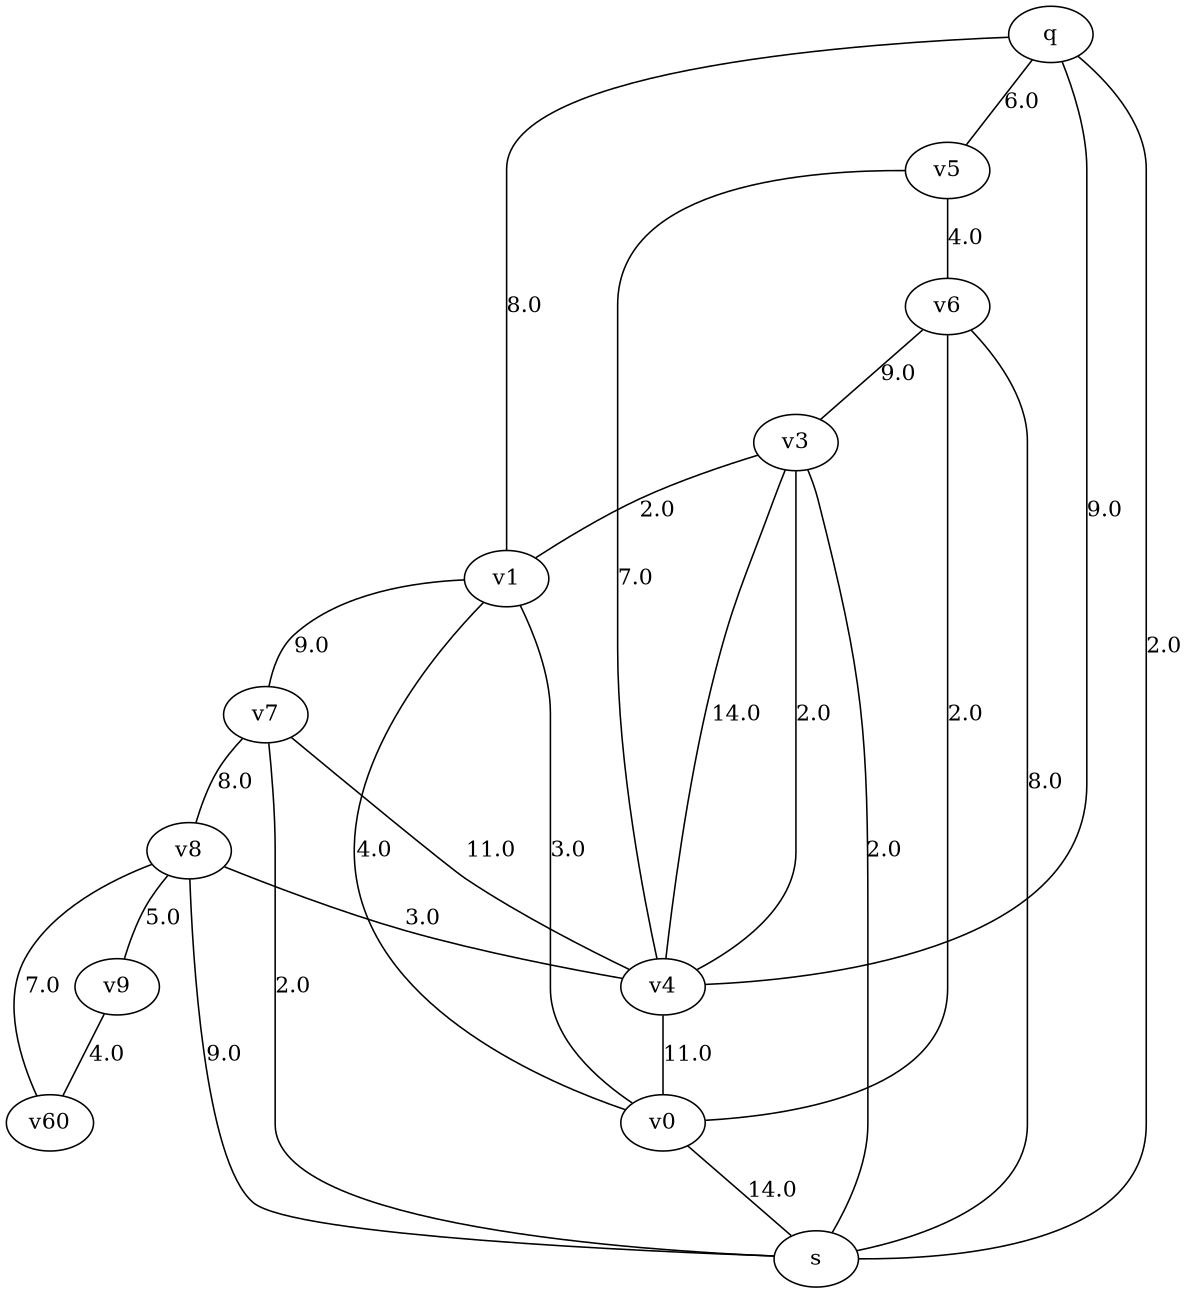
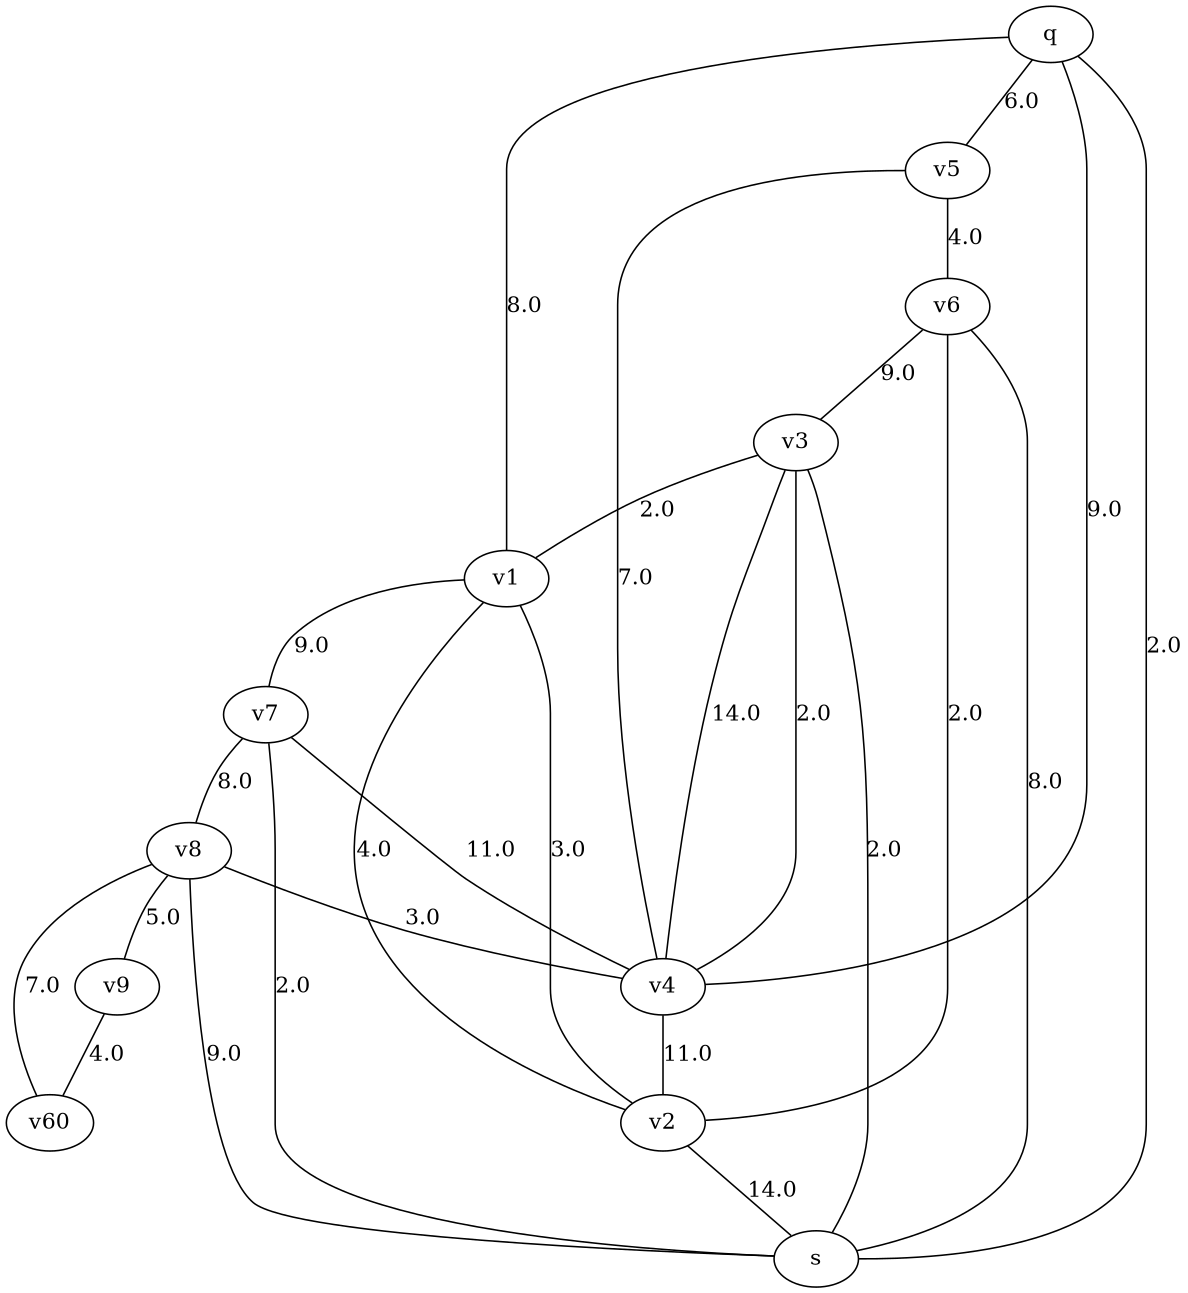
node "v0": label "v0" -> "v2"
